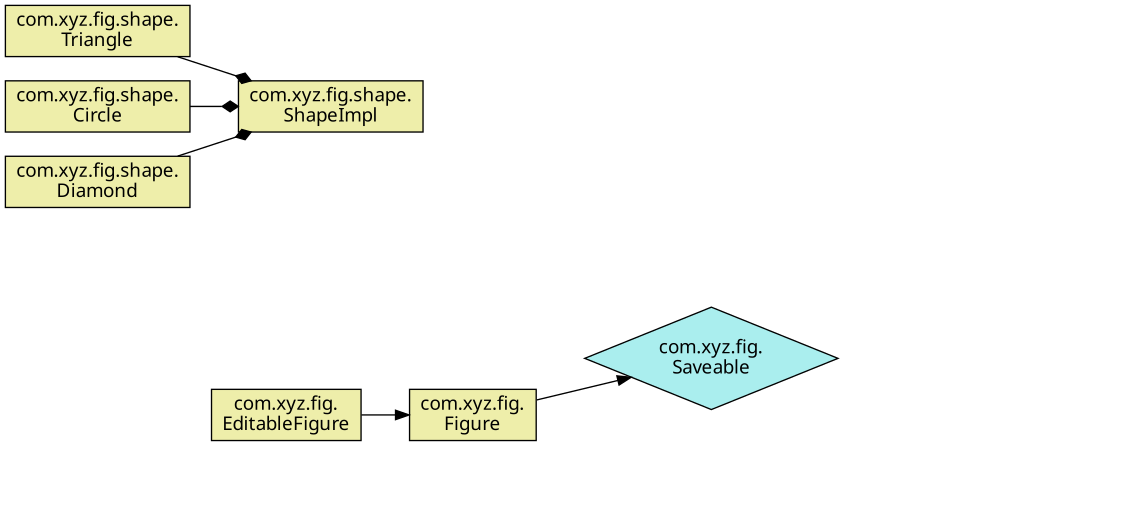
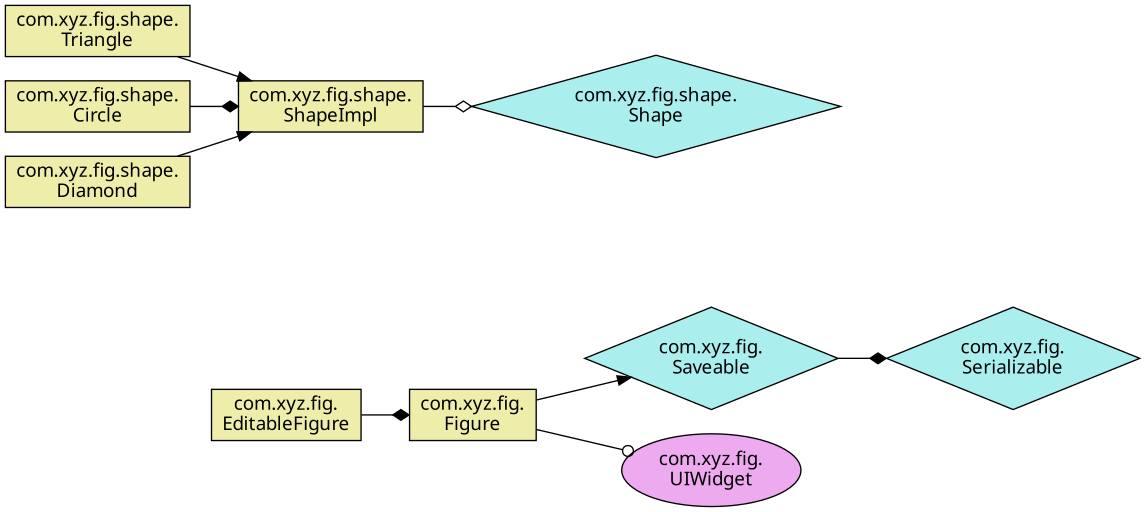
edge "com.xyz.fig.shape. Triangle" -> "com.xyz.fig.shape. ShapeImpl": arrowhead diamond -> normal
node "com.xyz.fig.shape. Shape": added
edge "com.xyz.fig.shape. Diamond" -> "com.xyz.fig.shape. ShapeImpl": arrowhead diamond -> normal
node "com.xyz.fig. Serializable": added
edge "com.xyz.fig. EditableFigure" -> "com.xyz.fig. Figure": arrowhead normal -> diamond
node "com.xyz.fig. UIWidget": added
